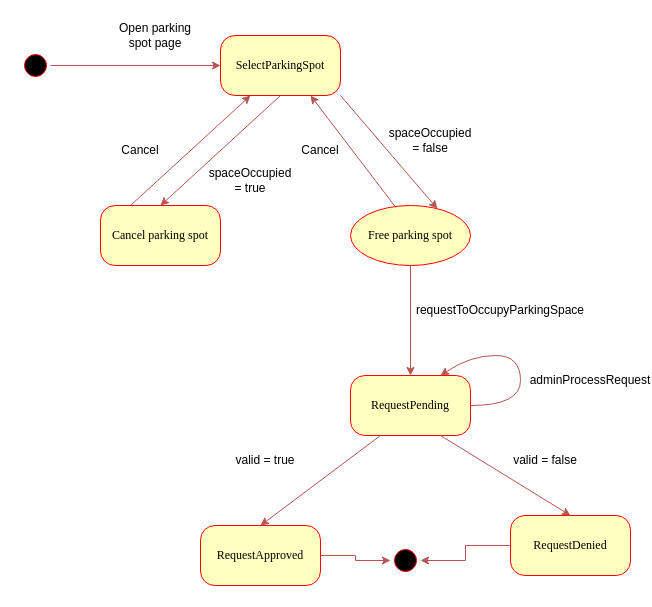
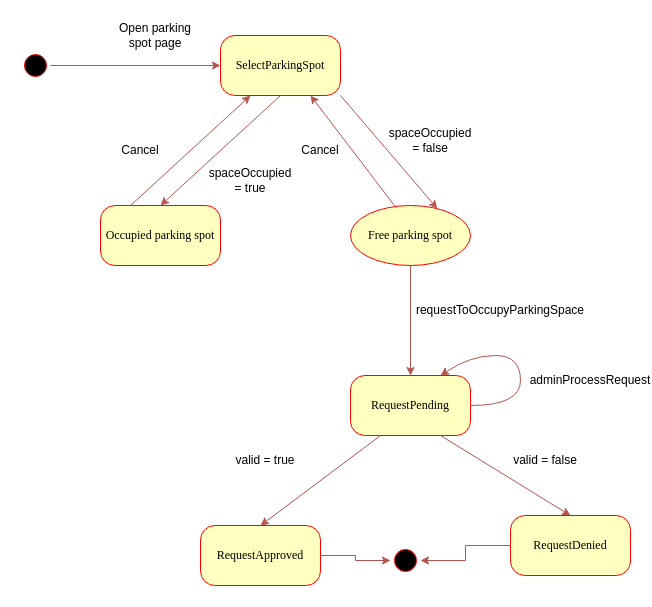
node "Cancel parking spot": label "Cancel parking spot" -> "Occupied parking spot"
